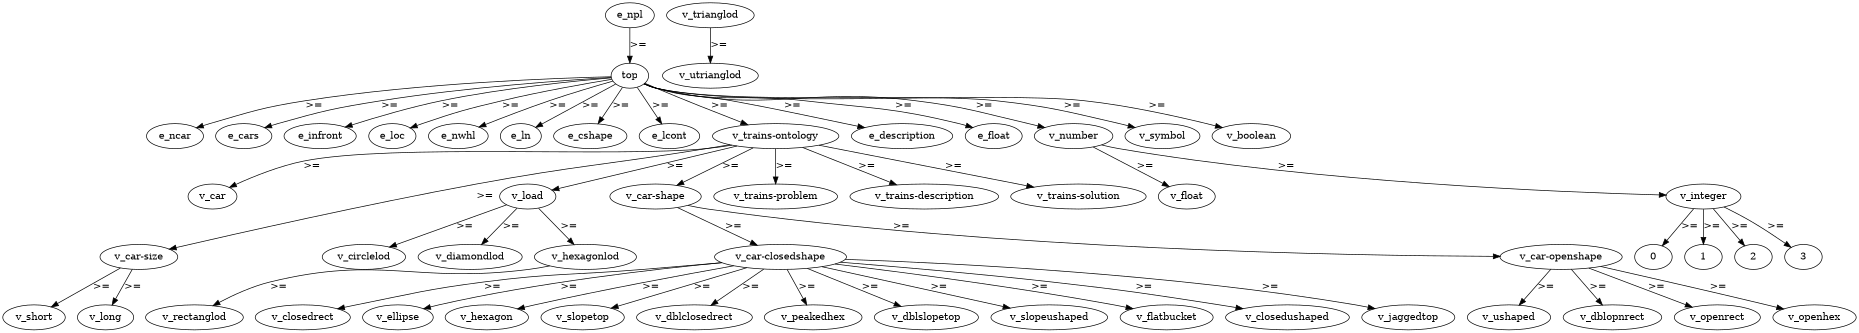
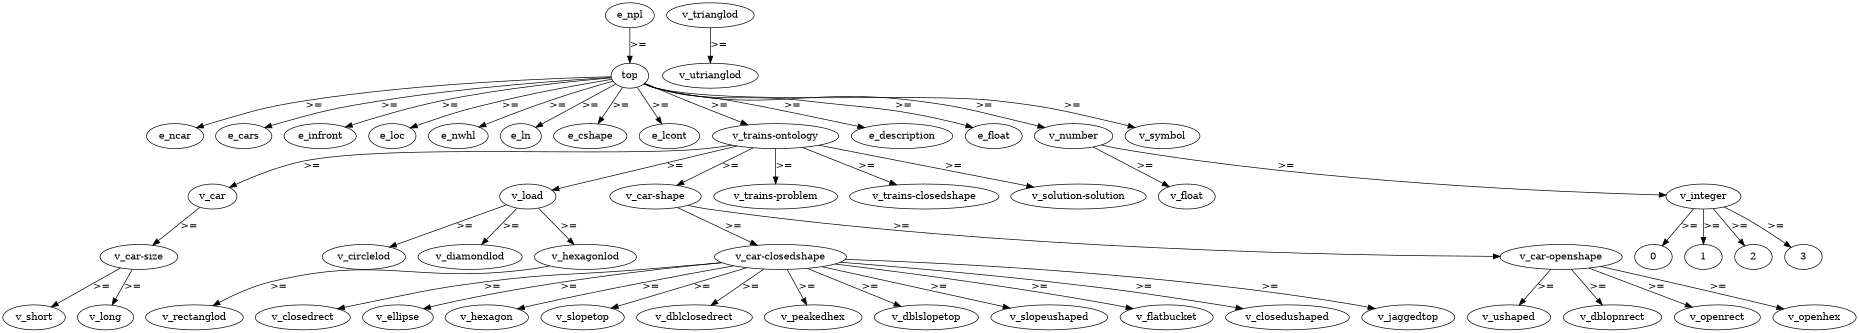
node "v_boolean": removed
edge "v_trains-ontology" -> "v_car-size": now "v_car" -> "v_car-size"
node "v_trains-description": label "v_trains-description" -> "v_trains-closedshape"
node "v_trains-solution": label "v_trains-solution" -> "v_solution-solution"
